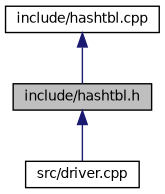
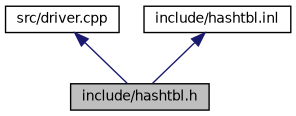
node "include/hashtbl.cpp": label "include/hashtbl.cpp" -> "include/hashtbl.inl"
edge "src/driver.cpp" -> "include/hashtbl.h": reversed
